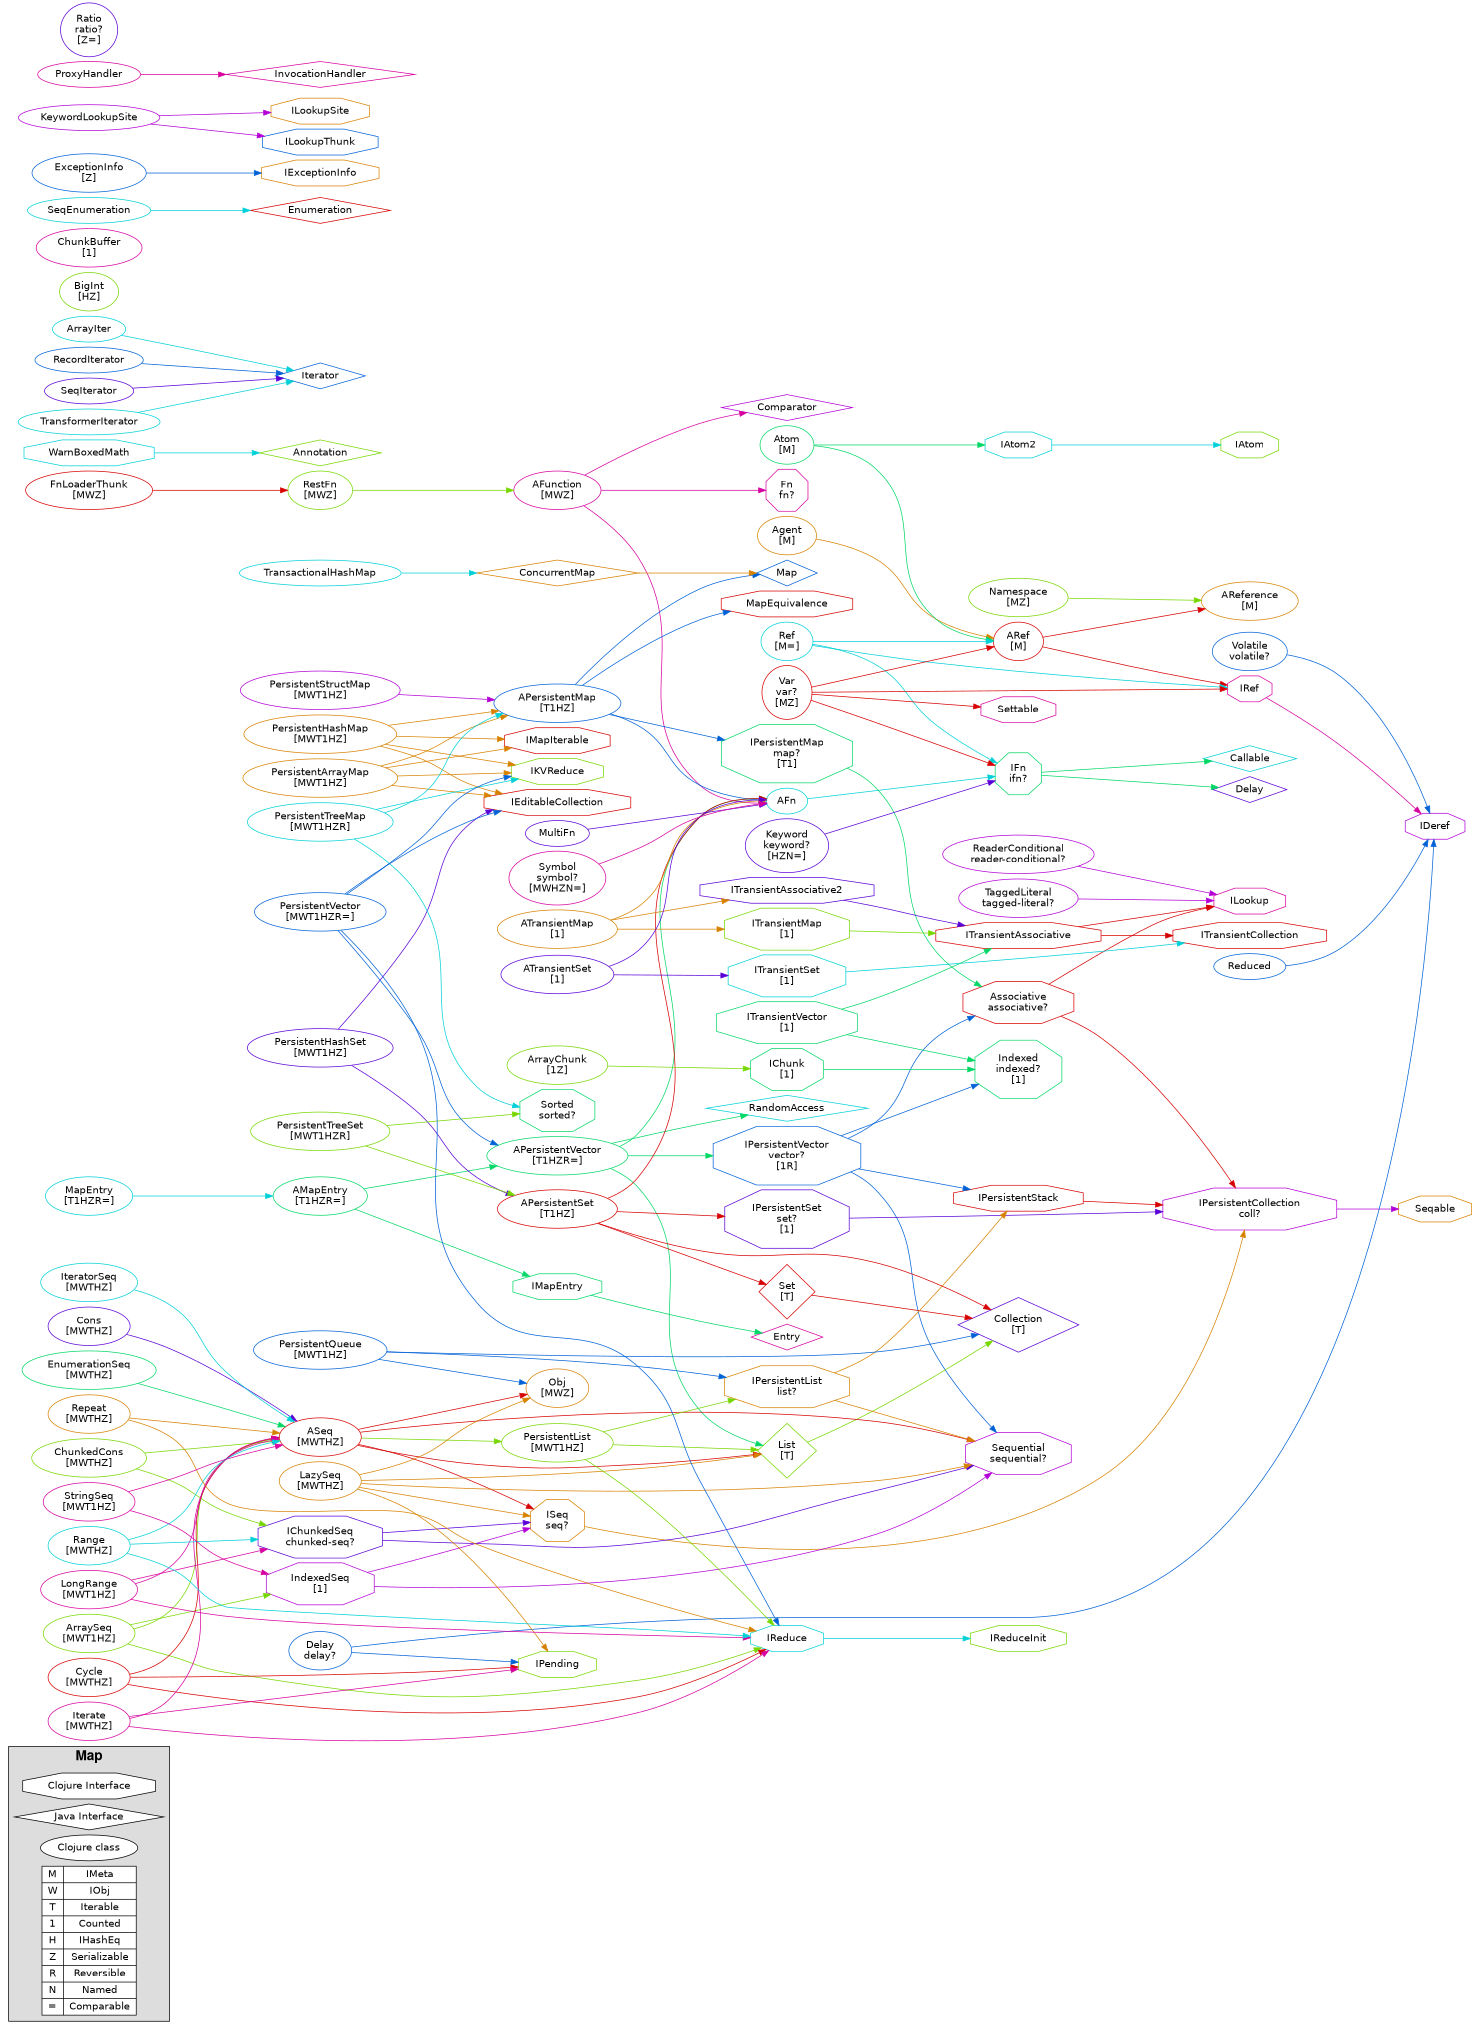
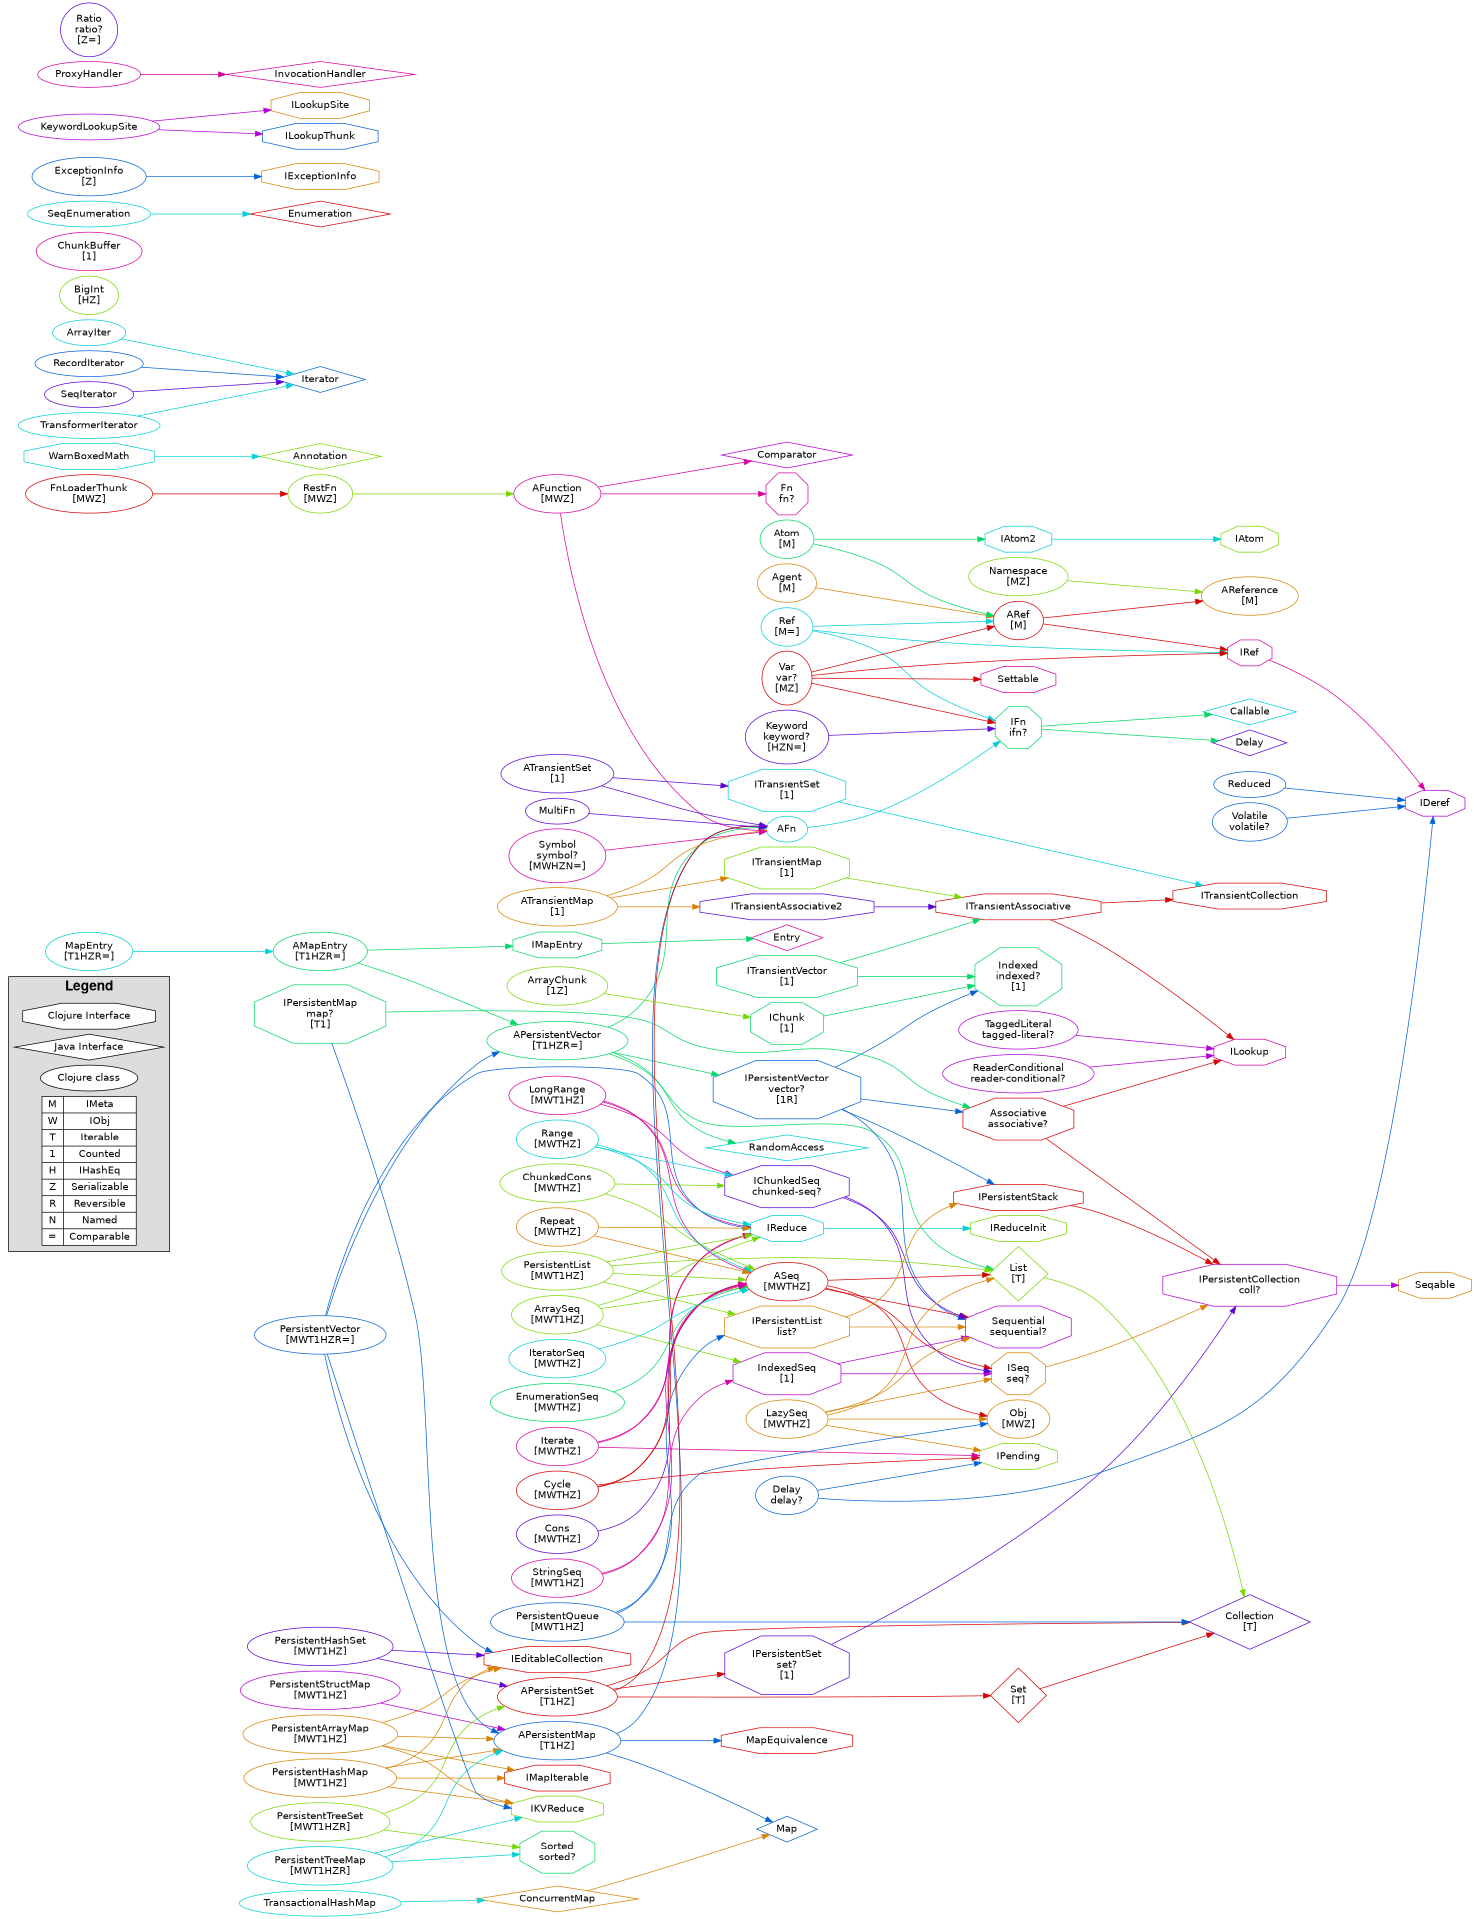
edge "APersistentMap [T1HZ]" -> "IPersistentMap map? [T1]": reversed
edge "ASeq [MWTHZ]" -> "PersistentList [MWT1HZ]": reversed
cluster "Map": label "Map" -> "Legend"
